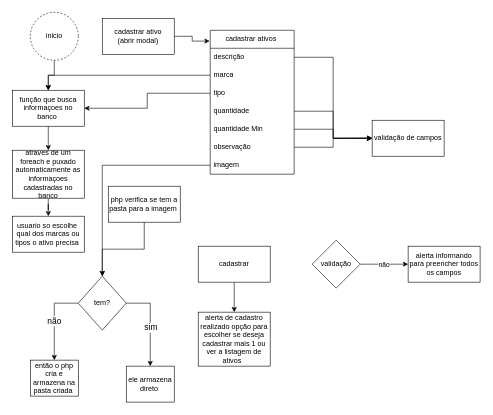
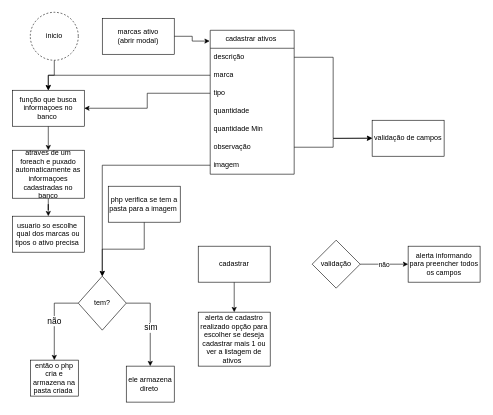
node "cadastrar ativo (abrir modal)": label "cadastrar ativo (abrir modal)" -> "marcas ativo (abrir modal)"
edge "quantidade" -> "validação de campos": removed
edge "quantidade Min" -> "validação de campos": removed
